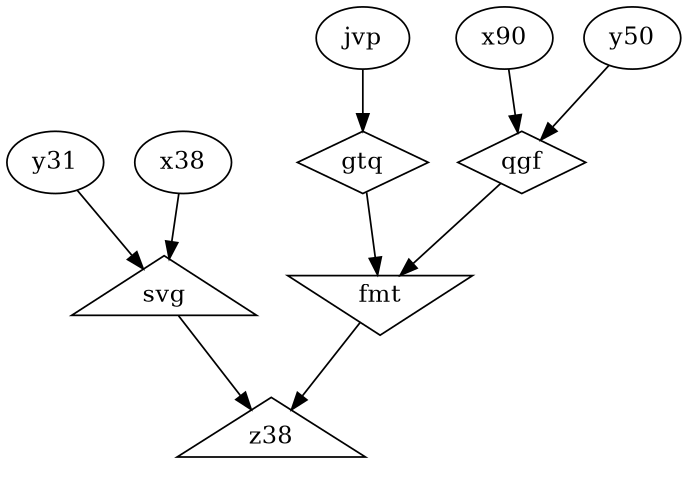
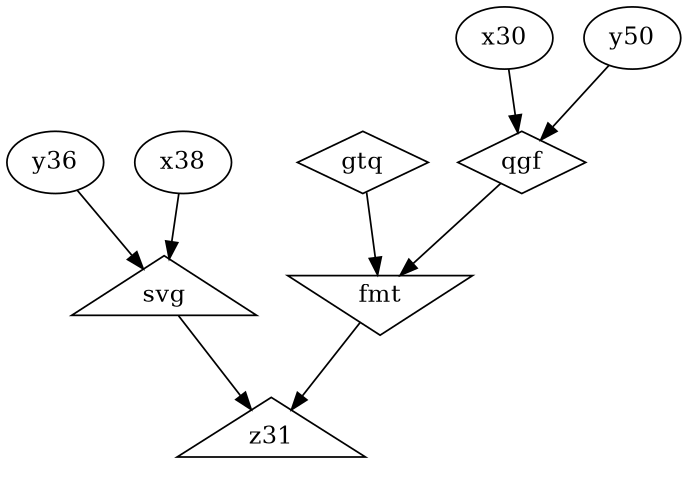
node "jvp": removed
node "x90": label "x90" -> "x30"
node "y31": label "y31" -> "y36"
node "z38": label "z38" -> "z31"
